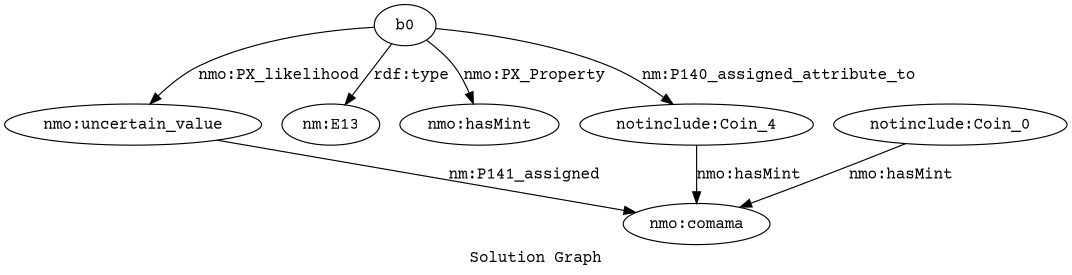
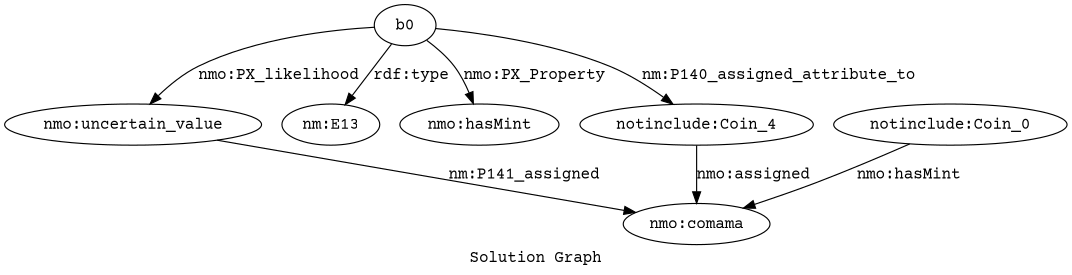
edge "notinclude:Coin_4" -> "nmo:comama": label "nmo:hasMint" -> "nmo:assigned"
